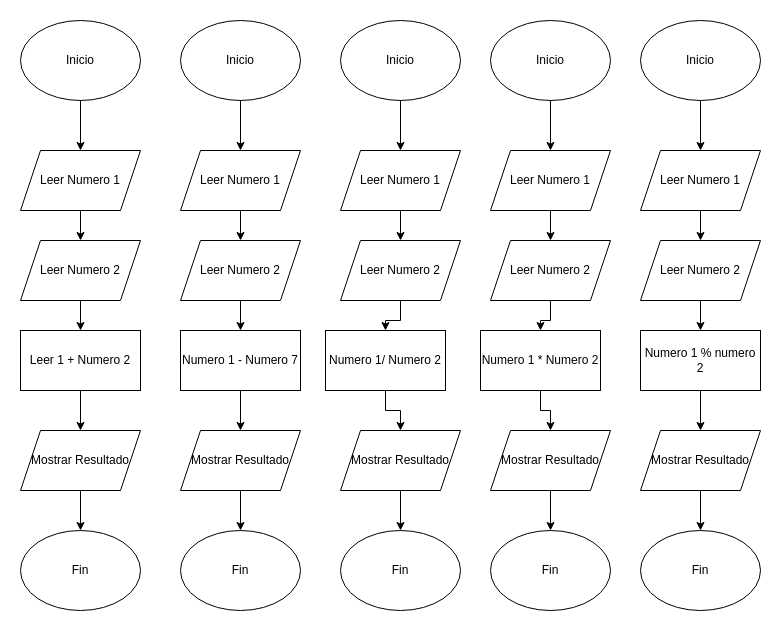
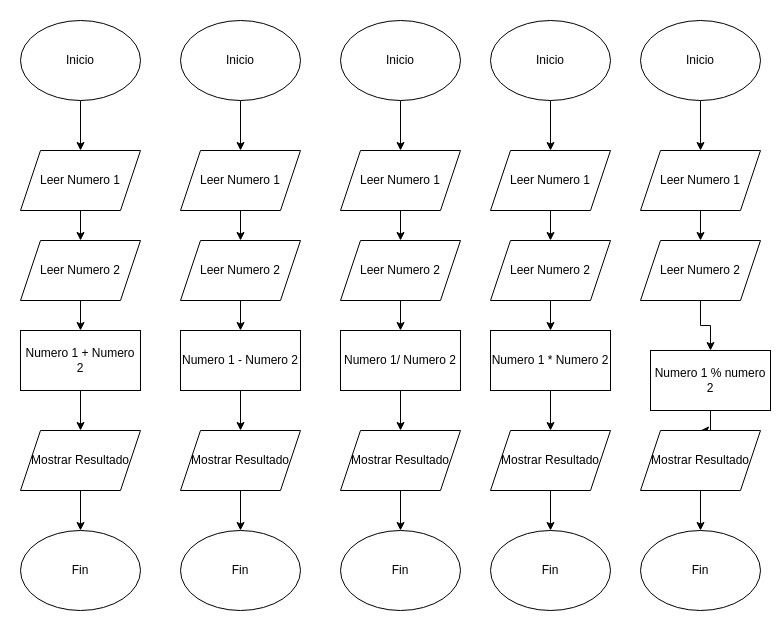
node "Leer 1 + Numero 2": label "Leer 1 + Numero 2" -> "Numero 1 + Numero 2"
node "Numero 1 - Numero 7": label "Numero 1 - Numero 7" -> "Numero 1 - Numero 2"
node "Numero 1/ Numero 2": moved (386, 361) -> (401, 361)
node "Numero 1 * Numero 2": moved (541, 361) -> (551, 361)
node "Numero 1 % numero 2": moved (701, 361) -> (711, 381)
